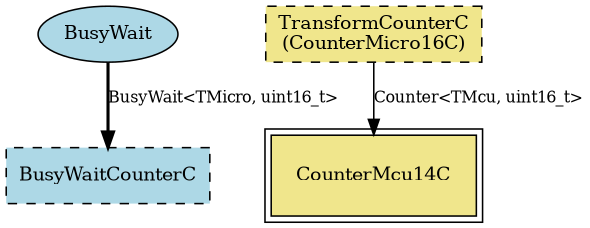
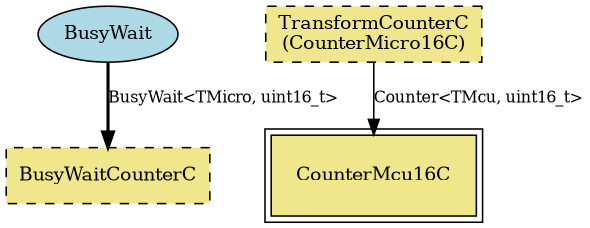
node "BusyWaitCounterC": fillcolor lightblue -> khaki
node "CounterMcu14C": label "CounterMcu14C" -> "CounterMcu16C"
